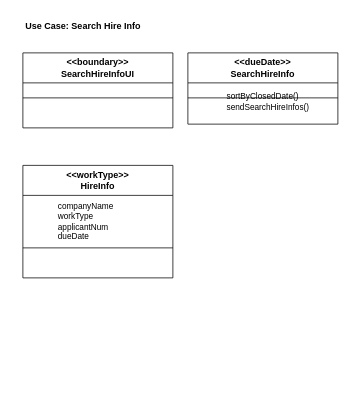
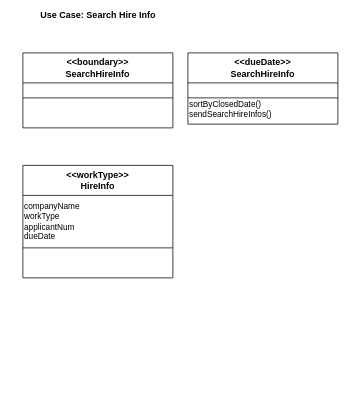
node "Use Case: Search Hire Info": moved (83, 27) -> (98, 15)
node "<<boundary>> SearchHireInfoUI": label "<<boundary>> SearchHireInfoUI" -> "<<boundary>> SearchHireInfo"
node "sortByClosedDate() sendSearchHireInfos()": moved (274, 102) -> (237, 109)
node "companyName workType applicantNum dueDate": moved (94, 222) -> (60, 222)
